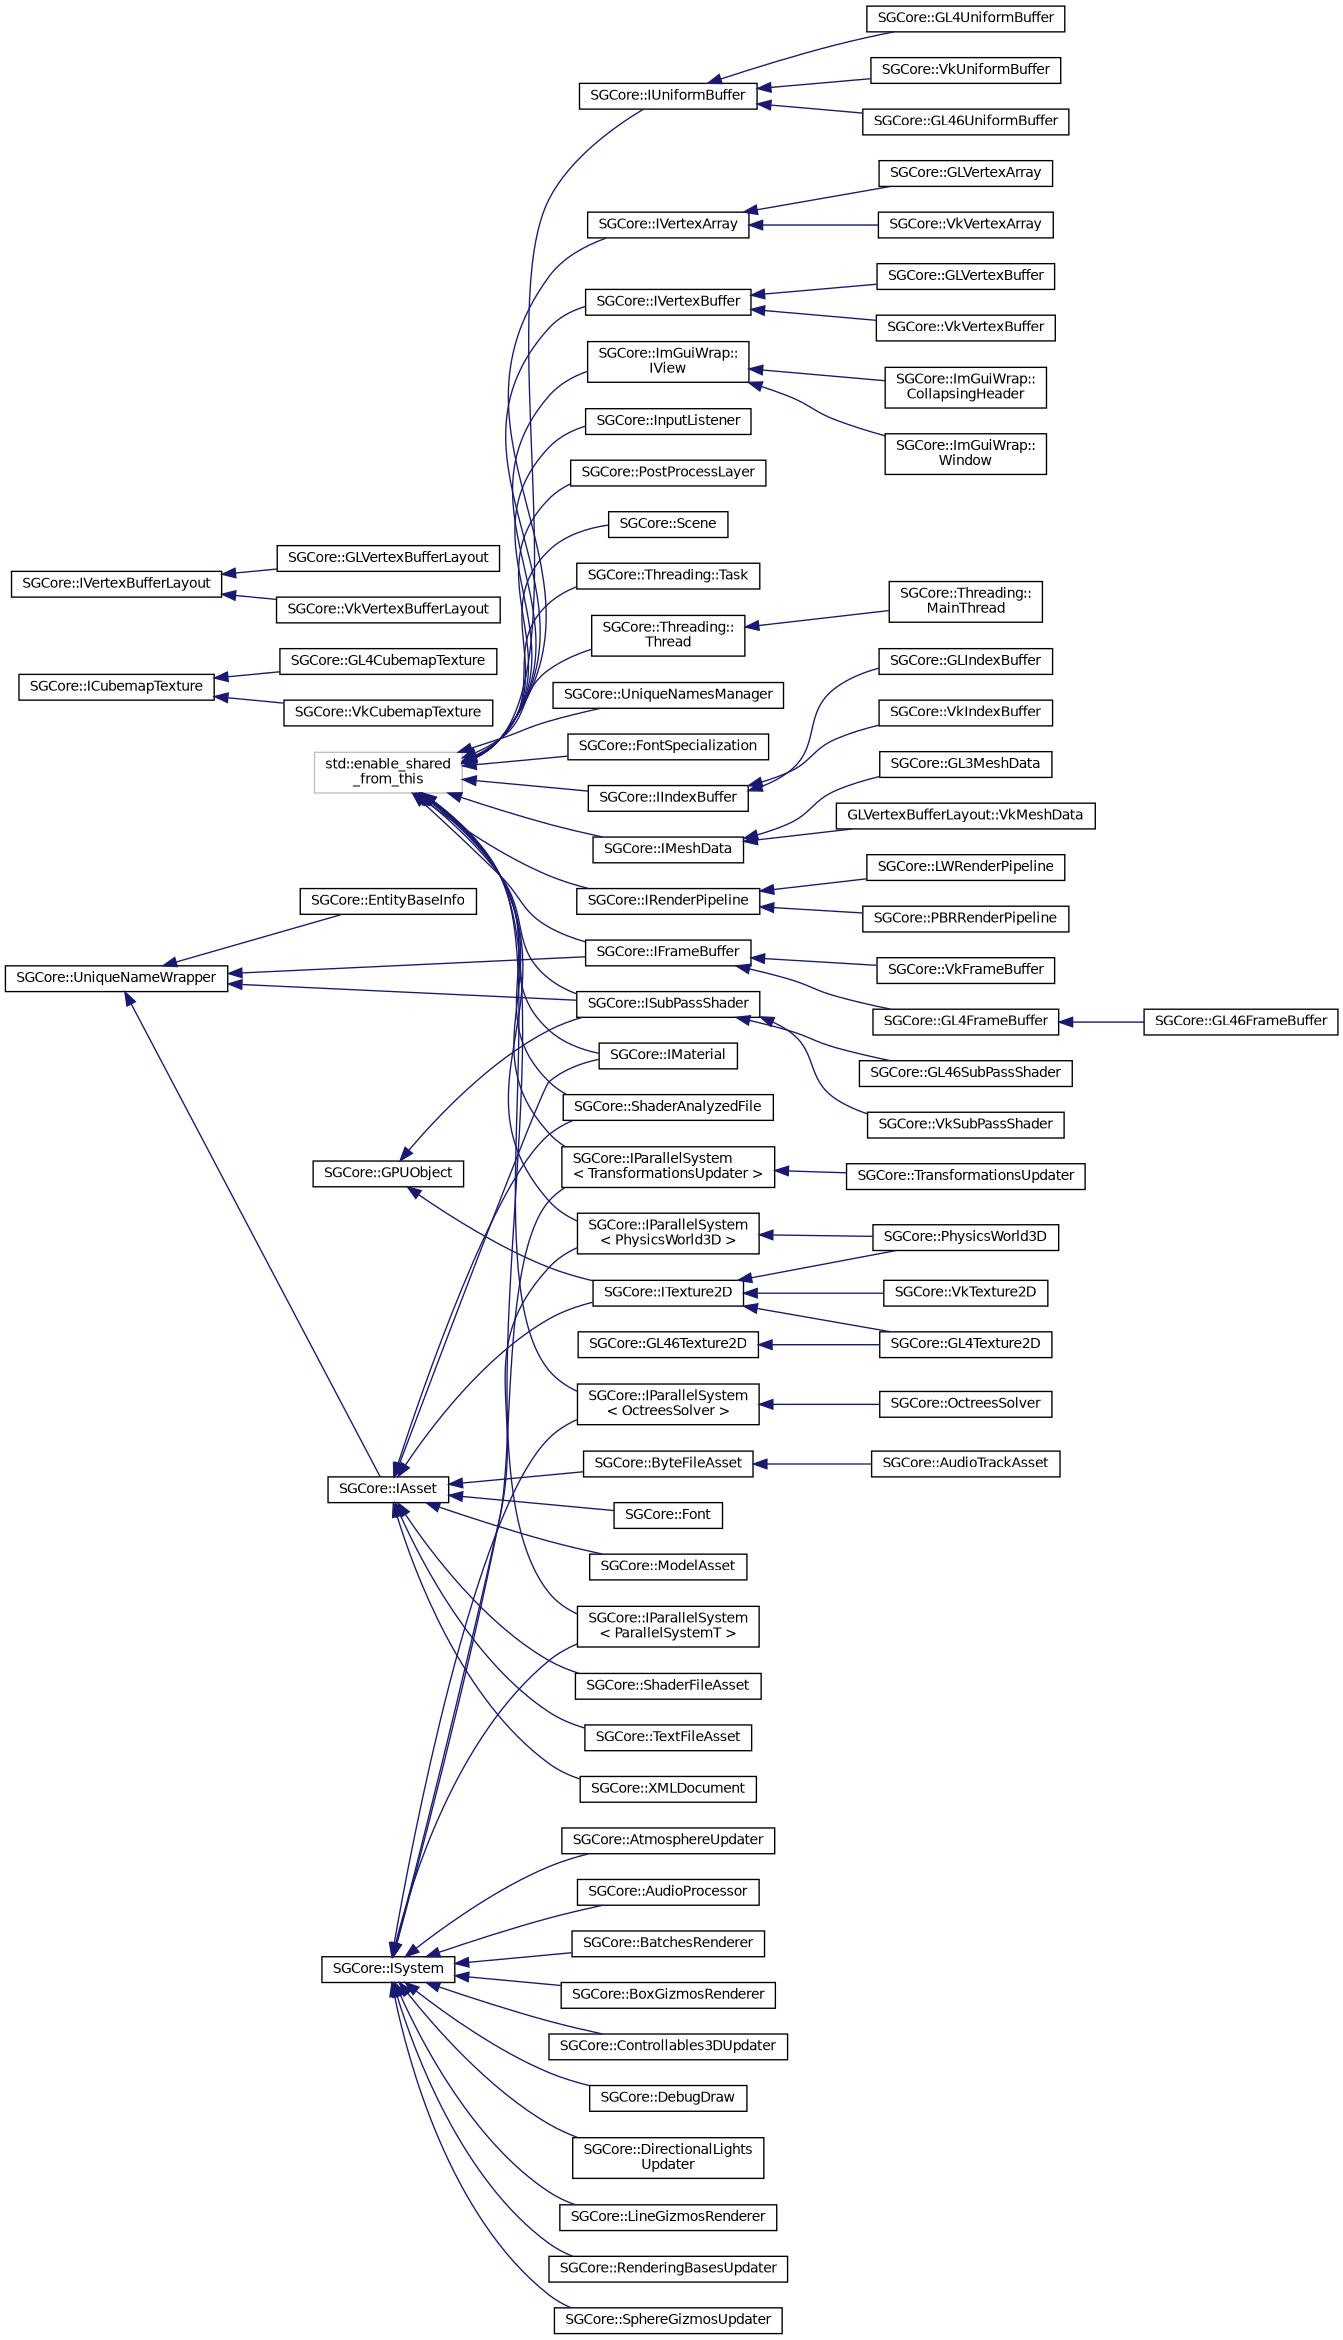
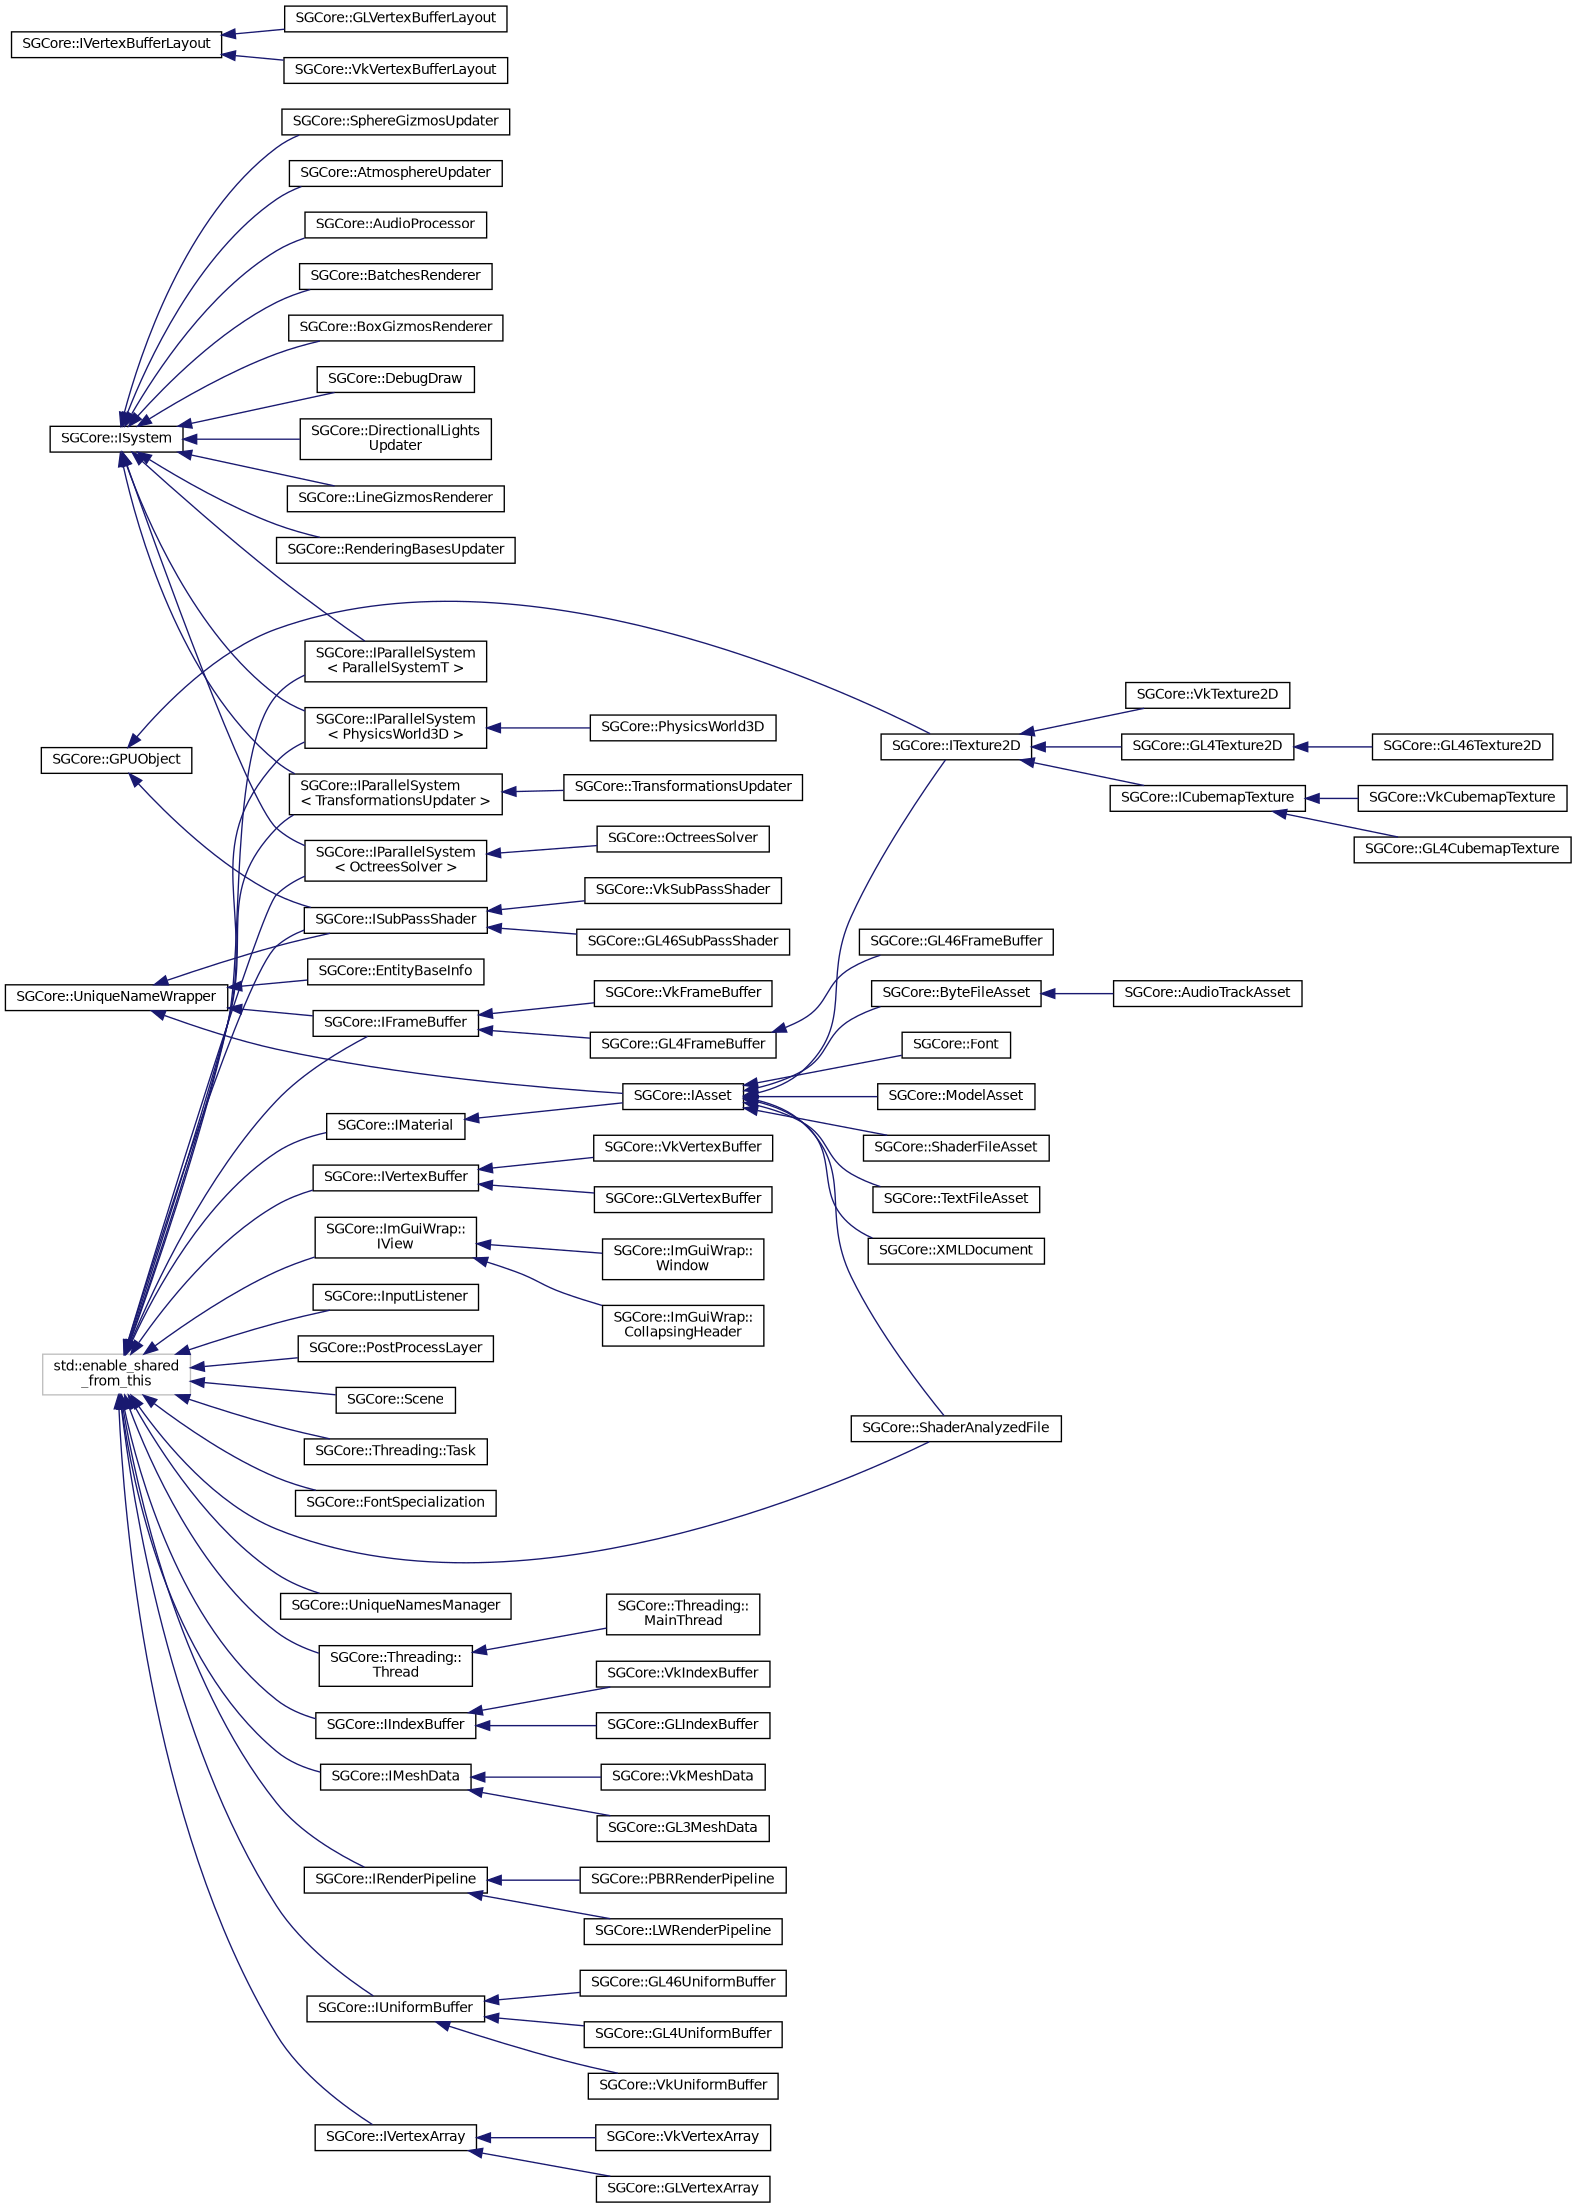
node "GLVertexBufferLayout::VkMeshData": label "GLVertexBufferLayout::VkMeshData" -> "SGCore::VkMeshData"
edge "SGCore::IMaterial" -> "SGCore::IAsset": reversed
edge "SGCore::PhysicsWorld3D" -> "SGCore::ITexture2D": now "SGCore::ICubemapTexture" -> "SGCore::ITexture2D"
edge "SGCore::GL4Texture2D" -> "SGCore::GL46Texture2D": reversed
node "SGCore::Controllables3DUpdater": removed
